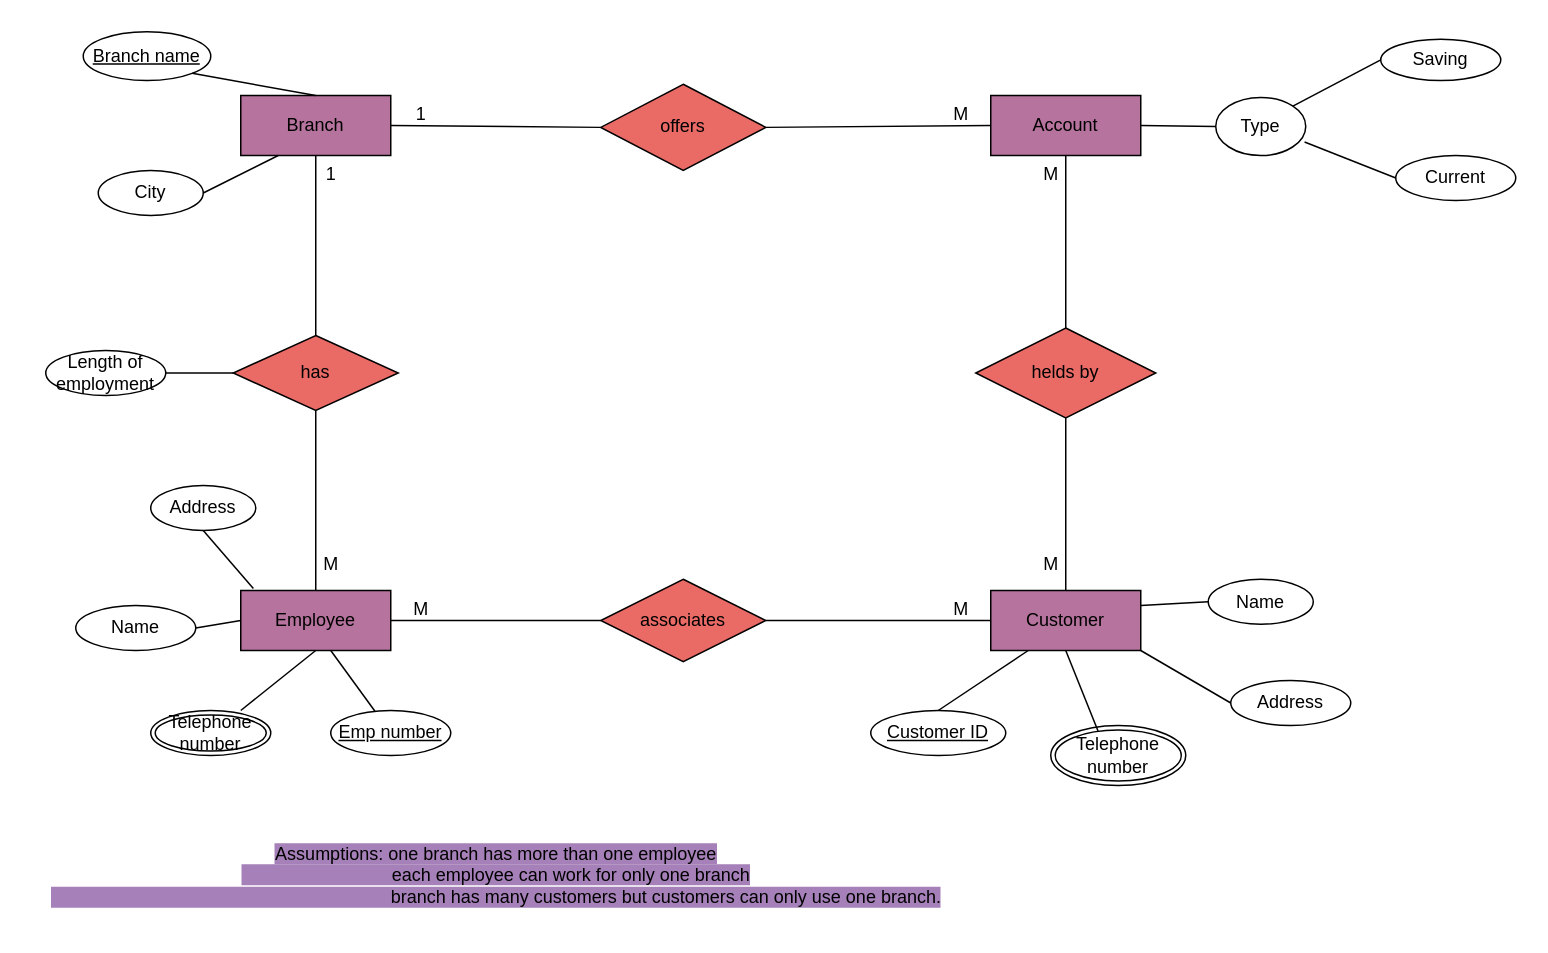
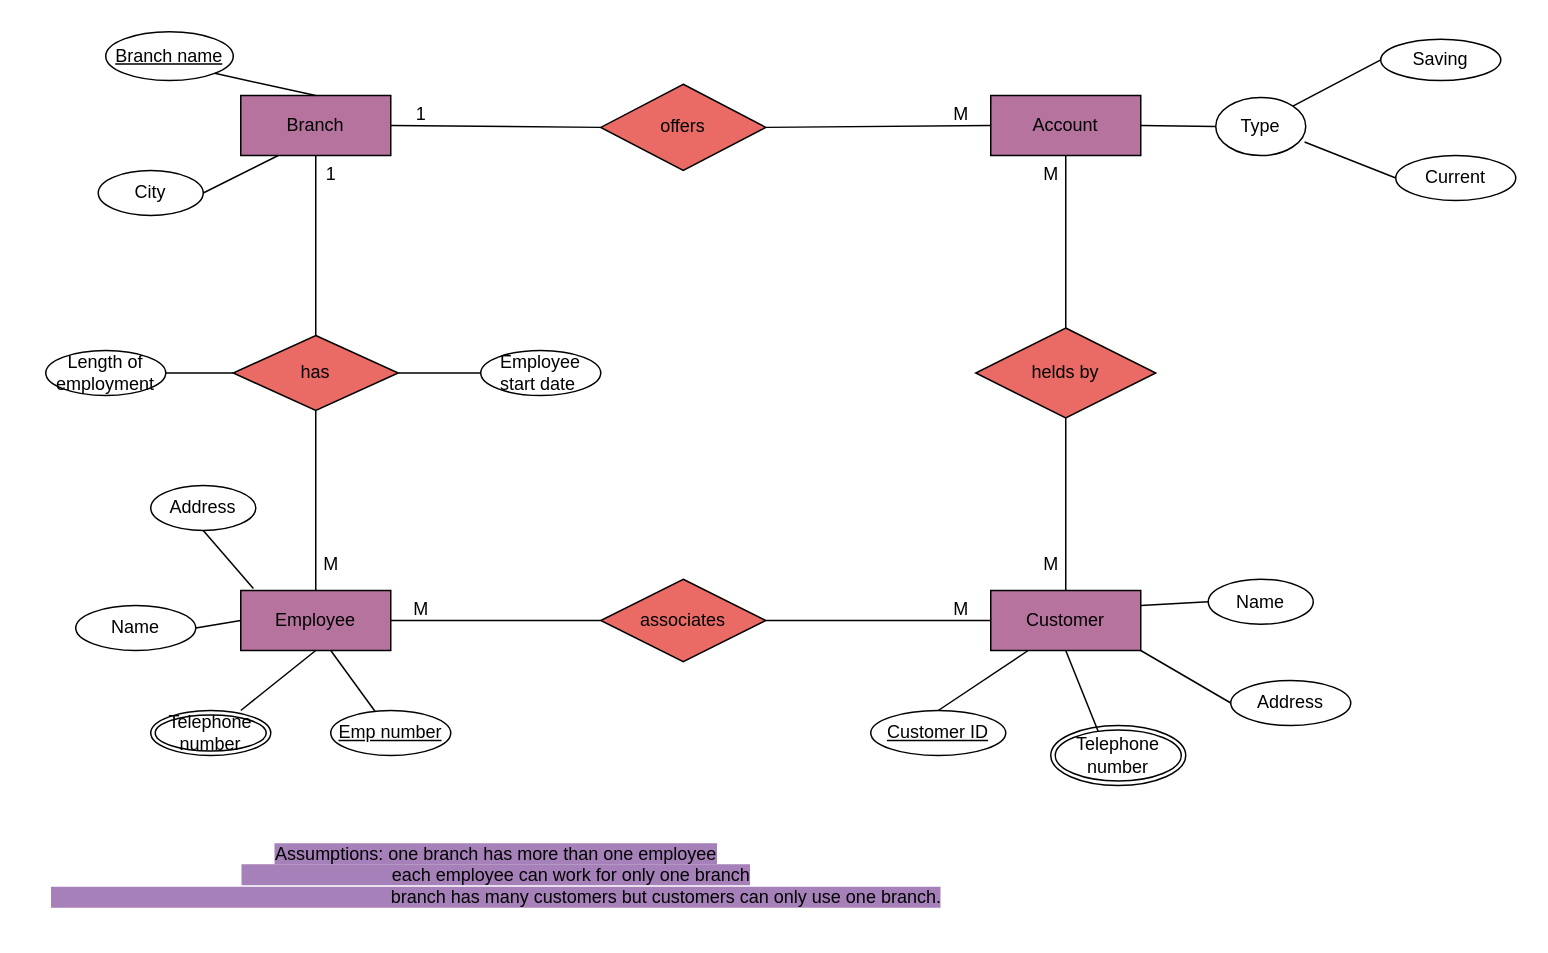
node "Branch name": moved (147, 56) -> (170, 56)
edge "has" -- "Employee start date": added
node "Employee start date": added
